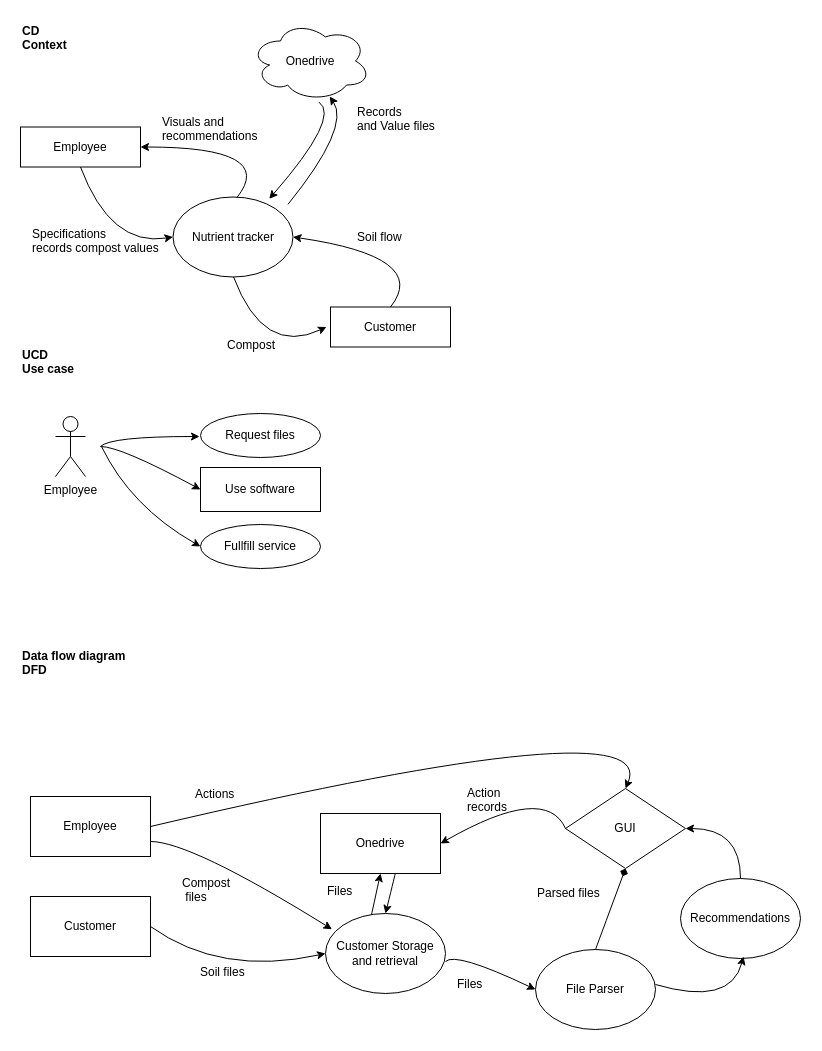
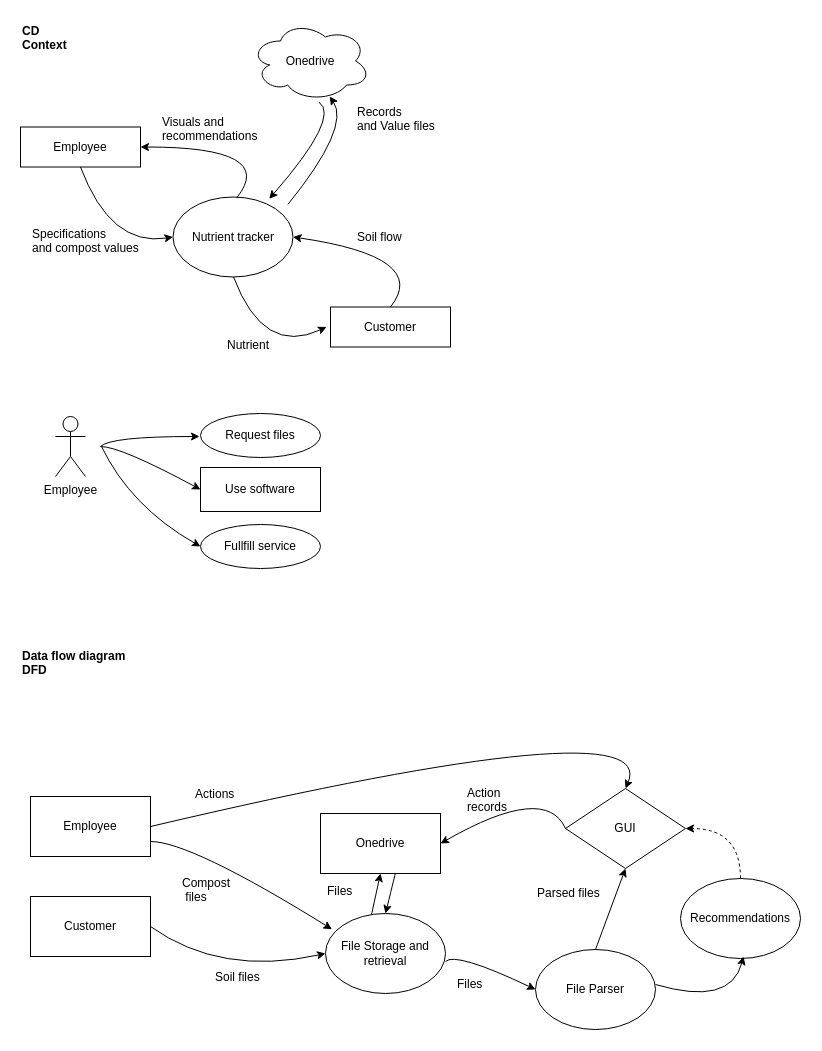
node "Specifications records compost values": label "Specifications records compost values" -> "Specifications and compost values"
node "Compost": label "Compost" -> "Nutrient"
node "UCD Use case": removed
edge "Recommendations" -> "GUI": style solid -> dashed
edge "File Parser" -> "GUI": arrowhead diamond -> classic
node "Customer Storage and retrieval": label "Customer Storage and retrieval" -> "File Storage and retrieval"
node "Soil files": moved (228, 973) -> (243, 978)
